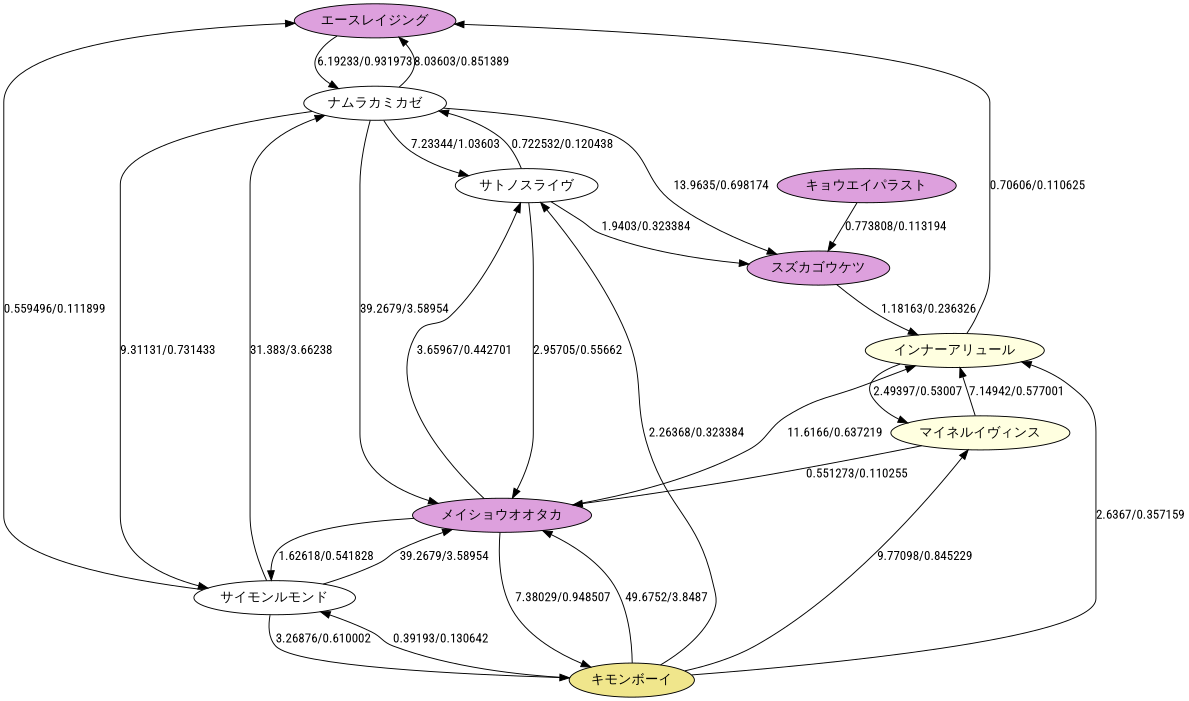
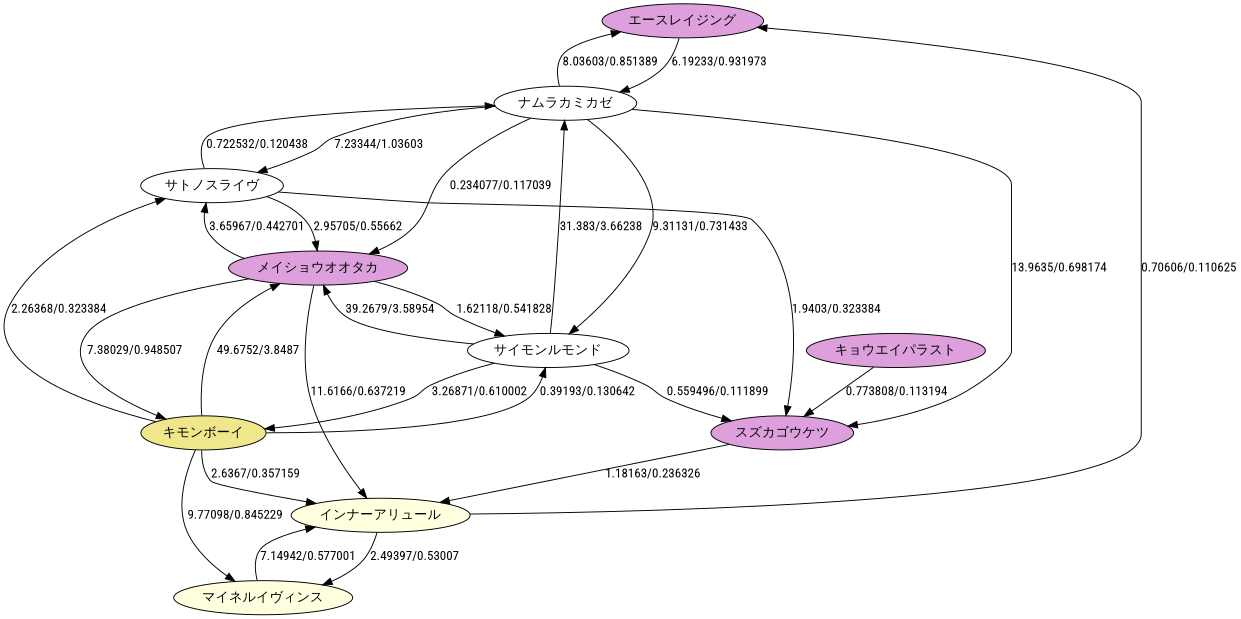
edge "サイモンルモンド" -> "エースレイジング": now "サイモンルモンド" -> "スズカゴウケツ"
edge "ナムラカミカゼ" -> "メイショウオオタカ": label "39.2679/3.58954" -> "0.234077/0.117039"
edge "マイネルイヴィンス" -> "メイショウオオタカ": removed, label "0.551273/0.110255"
edge "メイショウオオタカ" -> "サイモンルモンド": label "1.62618/0.541828" -> "1.62118/0.541828"
edge "サイモンルモンド" -> "キモンボーイ": label "3.26876/0.610002" -> "3.26871/0.610002"
